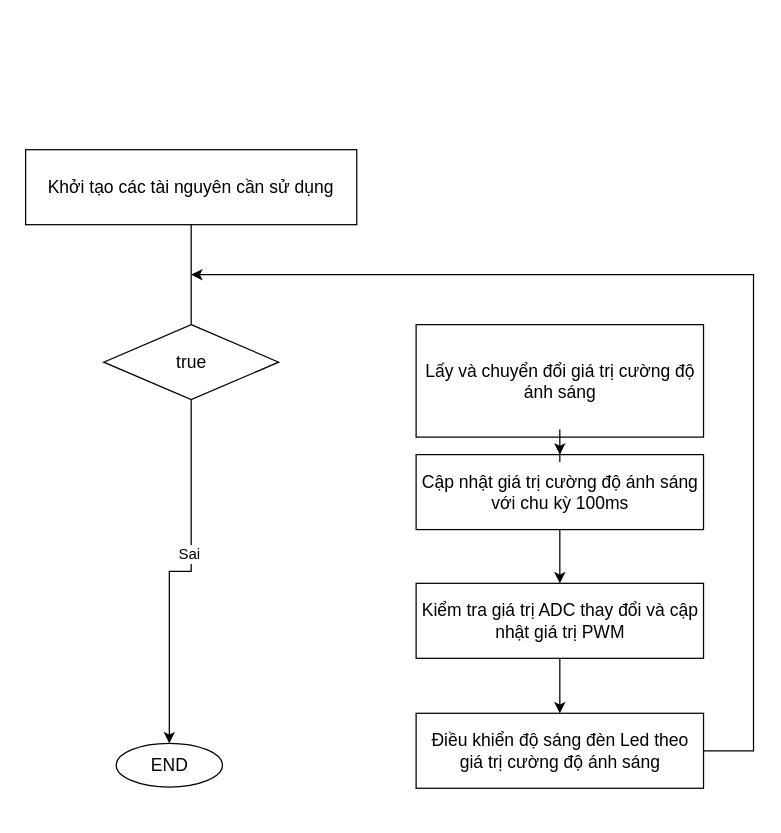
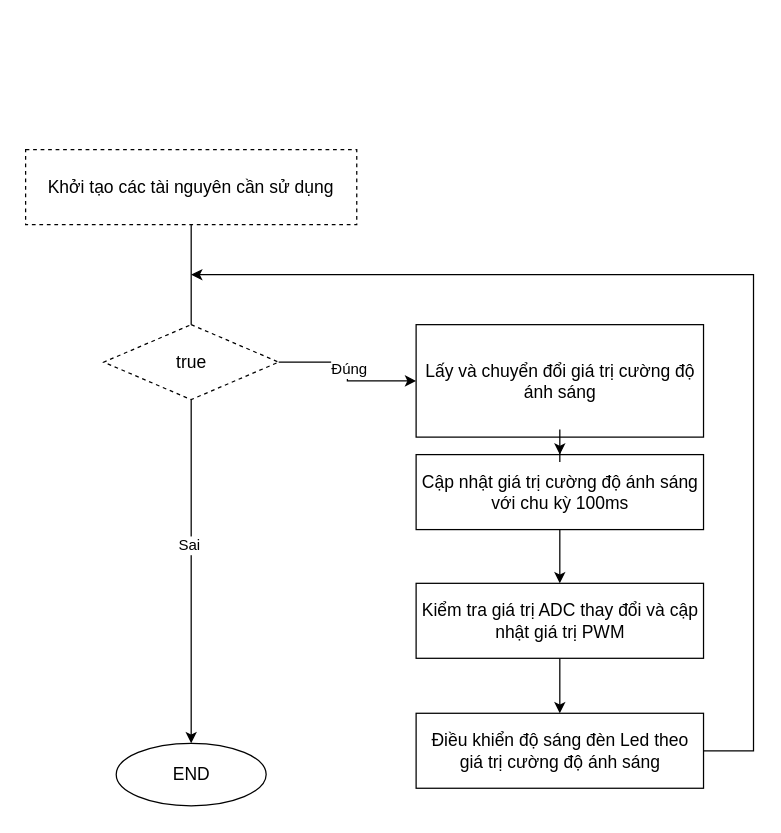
node "Khởi tạo các tài nguyên cần sử dụng": style solid -> dashed
node "true": style solid -> dashed
edge "true" -> "Lấy và chuyển đổi giá trị cường độ ánh sáng": added, label "Đúng"
node "END": size 106x44 -> 150x63
